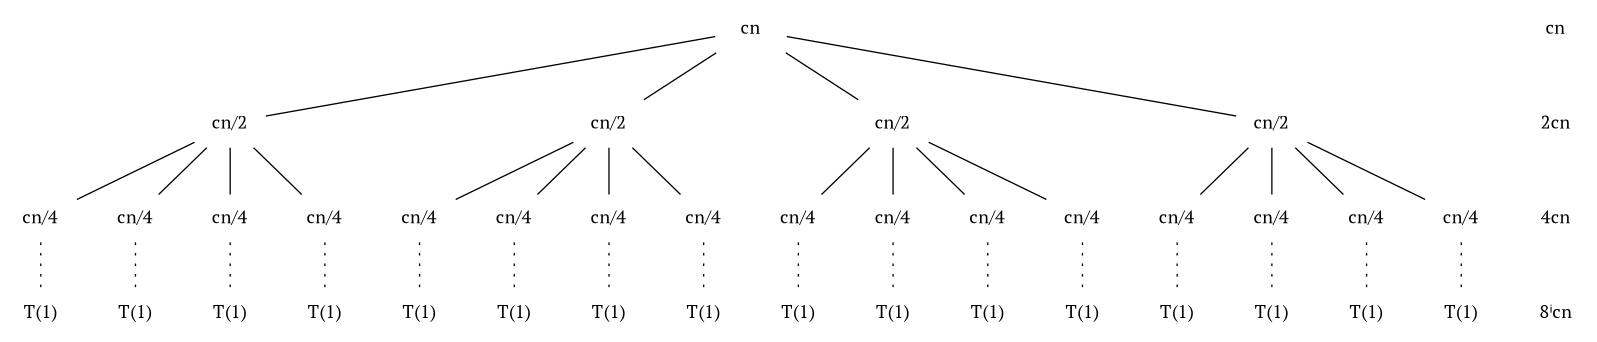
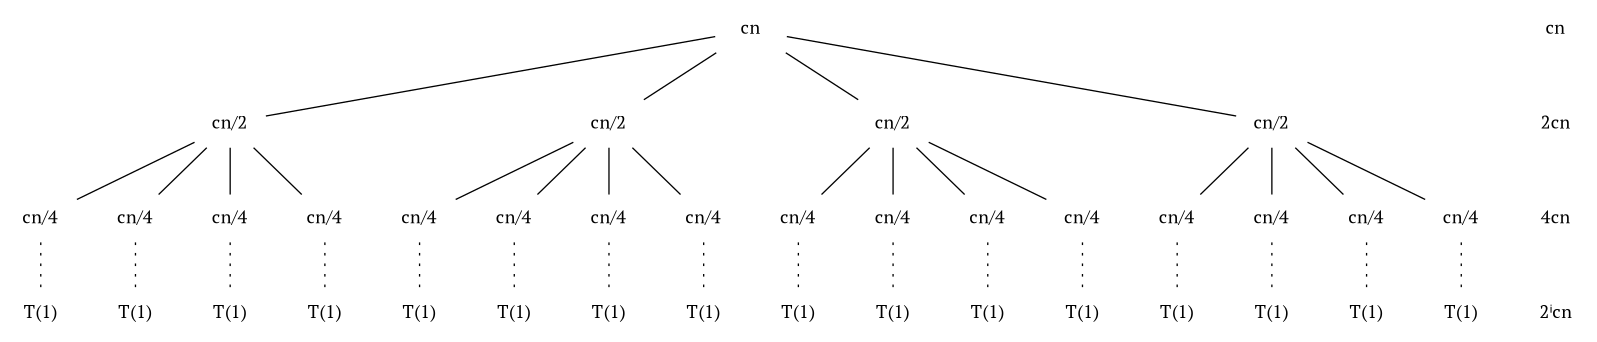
node "8ⁱcn": label "8ⁱcn" -> "2ⁱcn"
